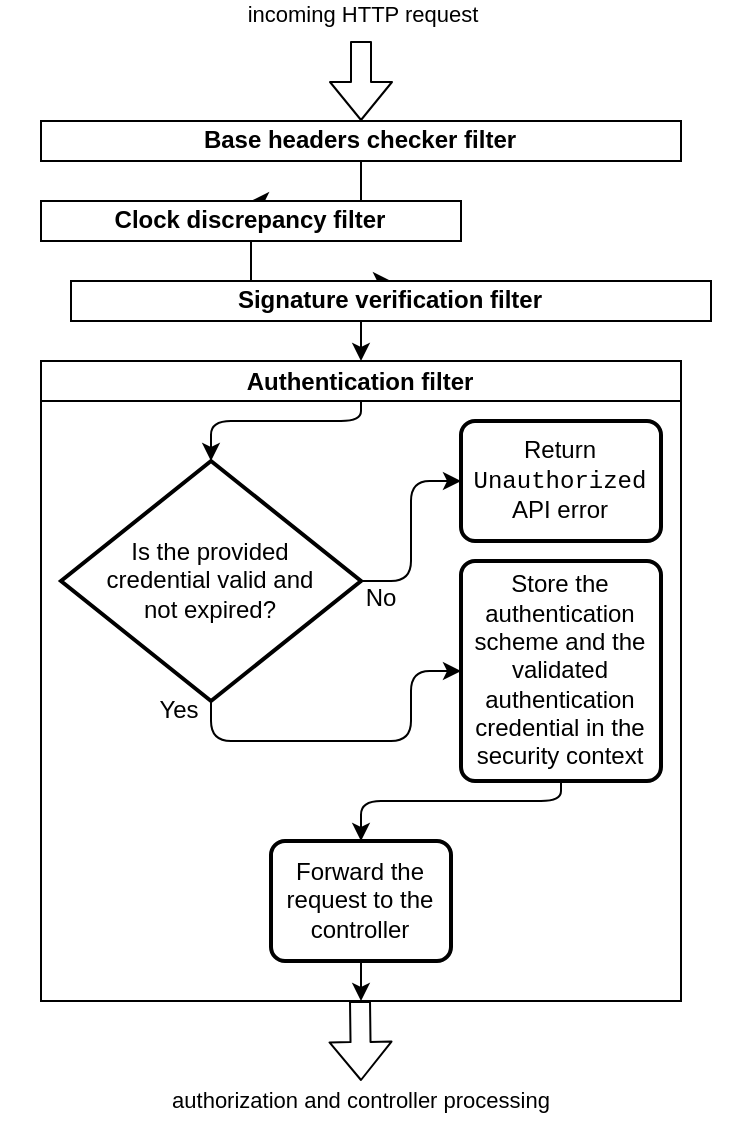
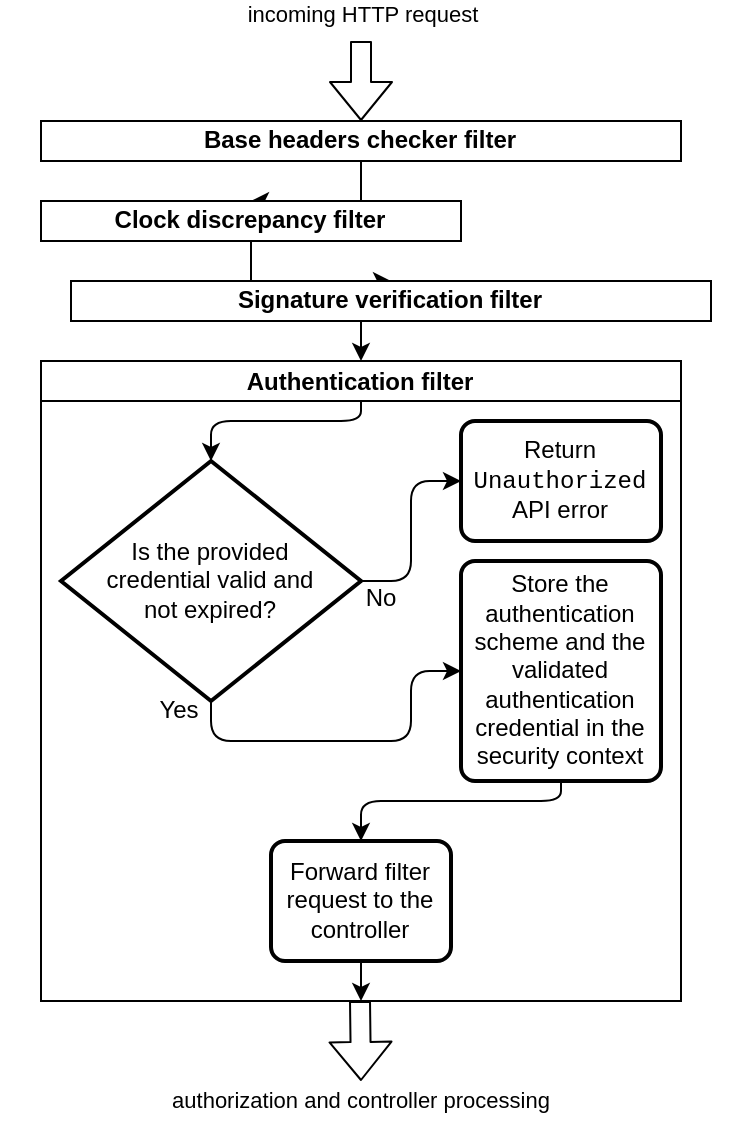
node "Forward the request to the controller": label "Forward the request to the controller" -> "Forward filter request to the controller"
